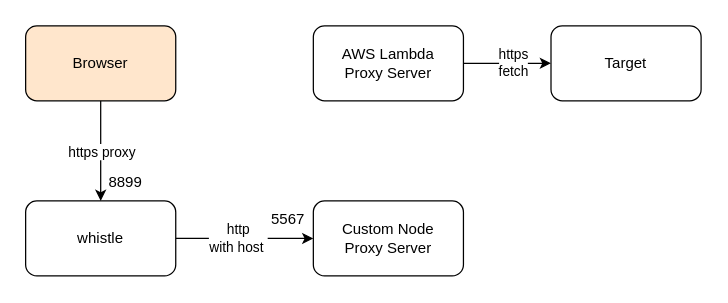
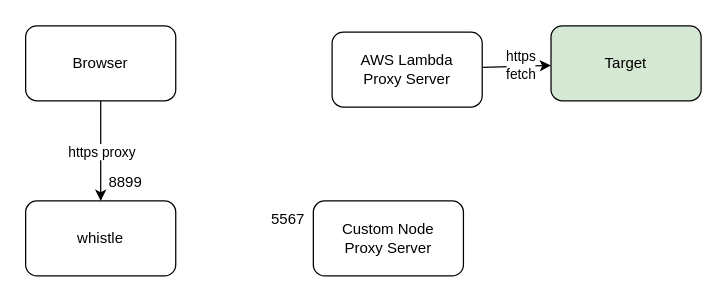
node "Browser": fillcolor #ffe6cc -> #ffffff
node "AWS Lambda Proxy Server": moved (388, 63) -> (407, 69)
node "Target": fillcolor #ffffff -> #d5e8d4
edge "whistle" -> "Custom Node Proxy Server": removed, label "http with host"
